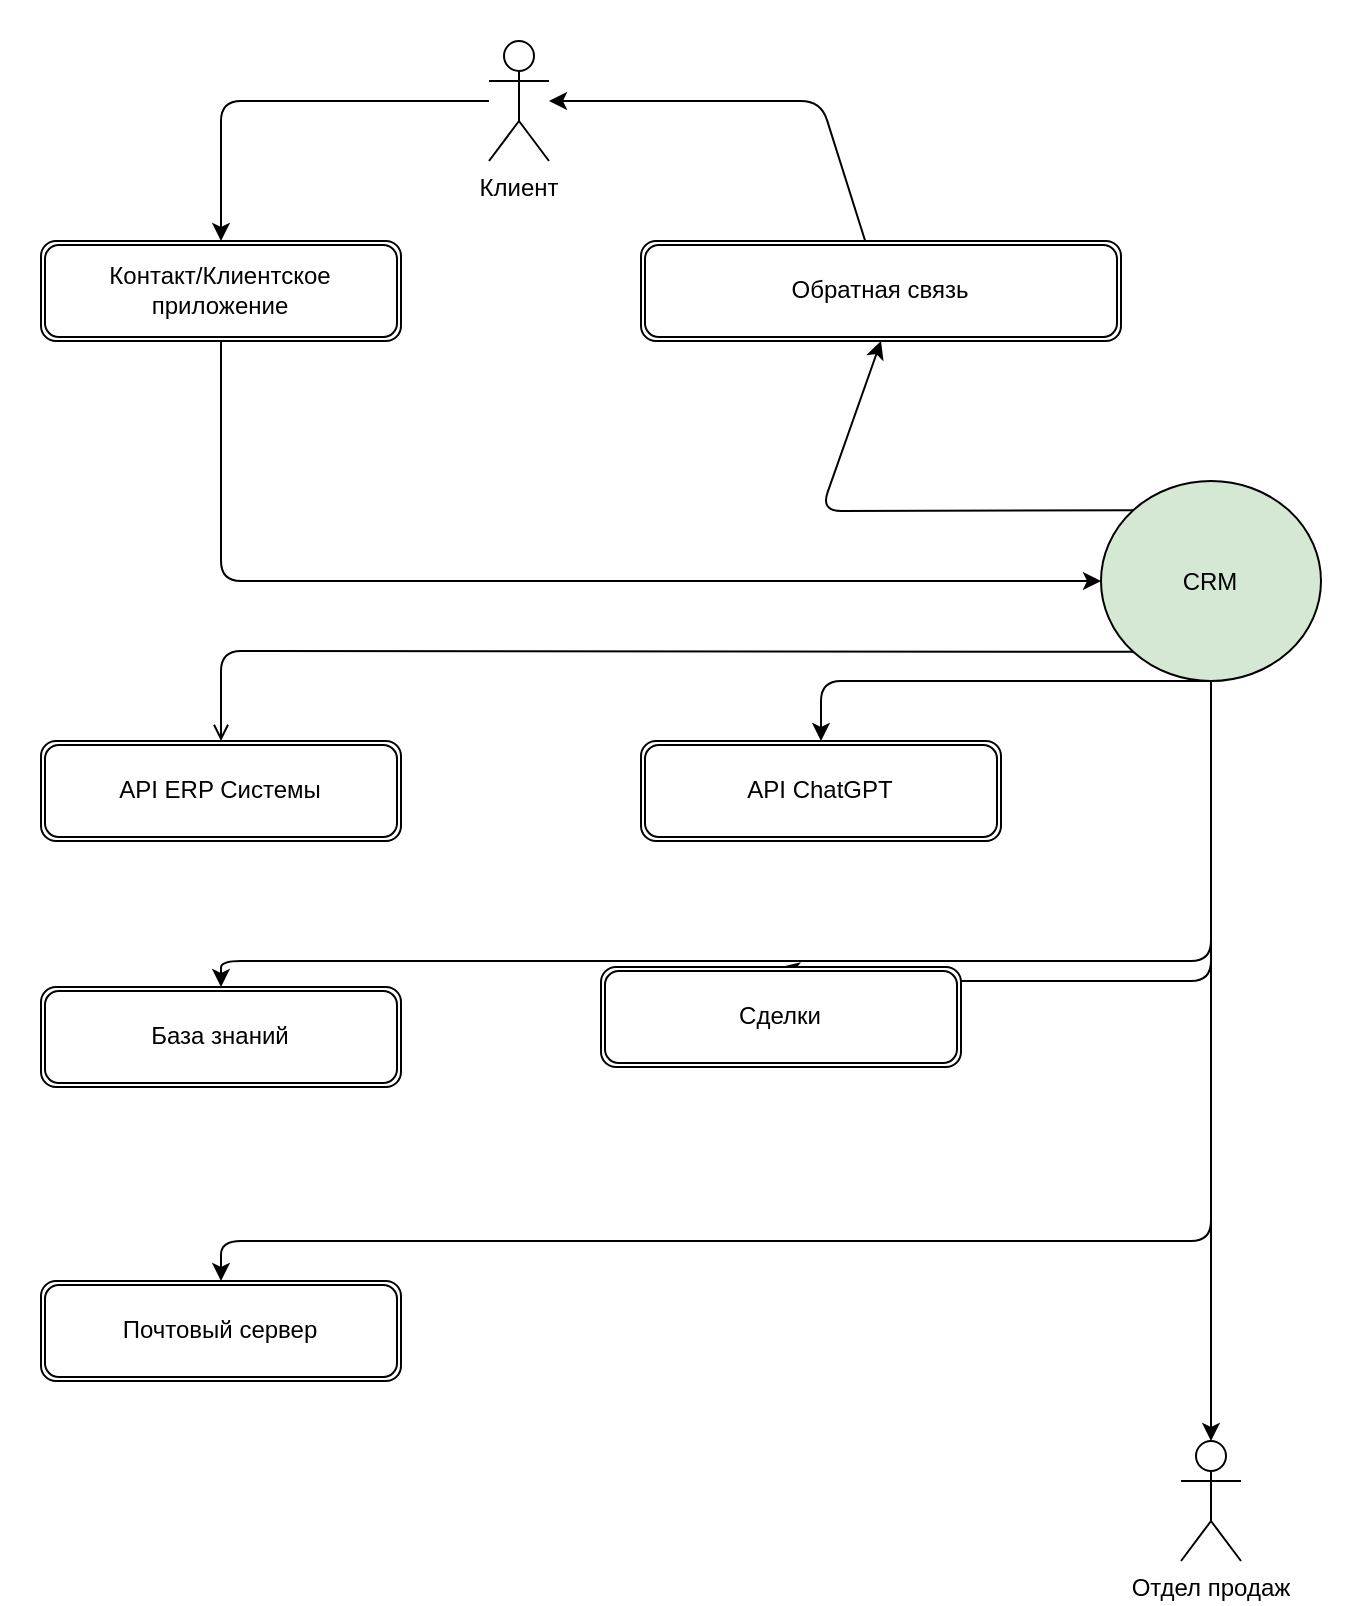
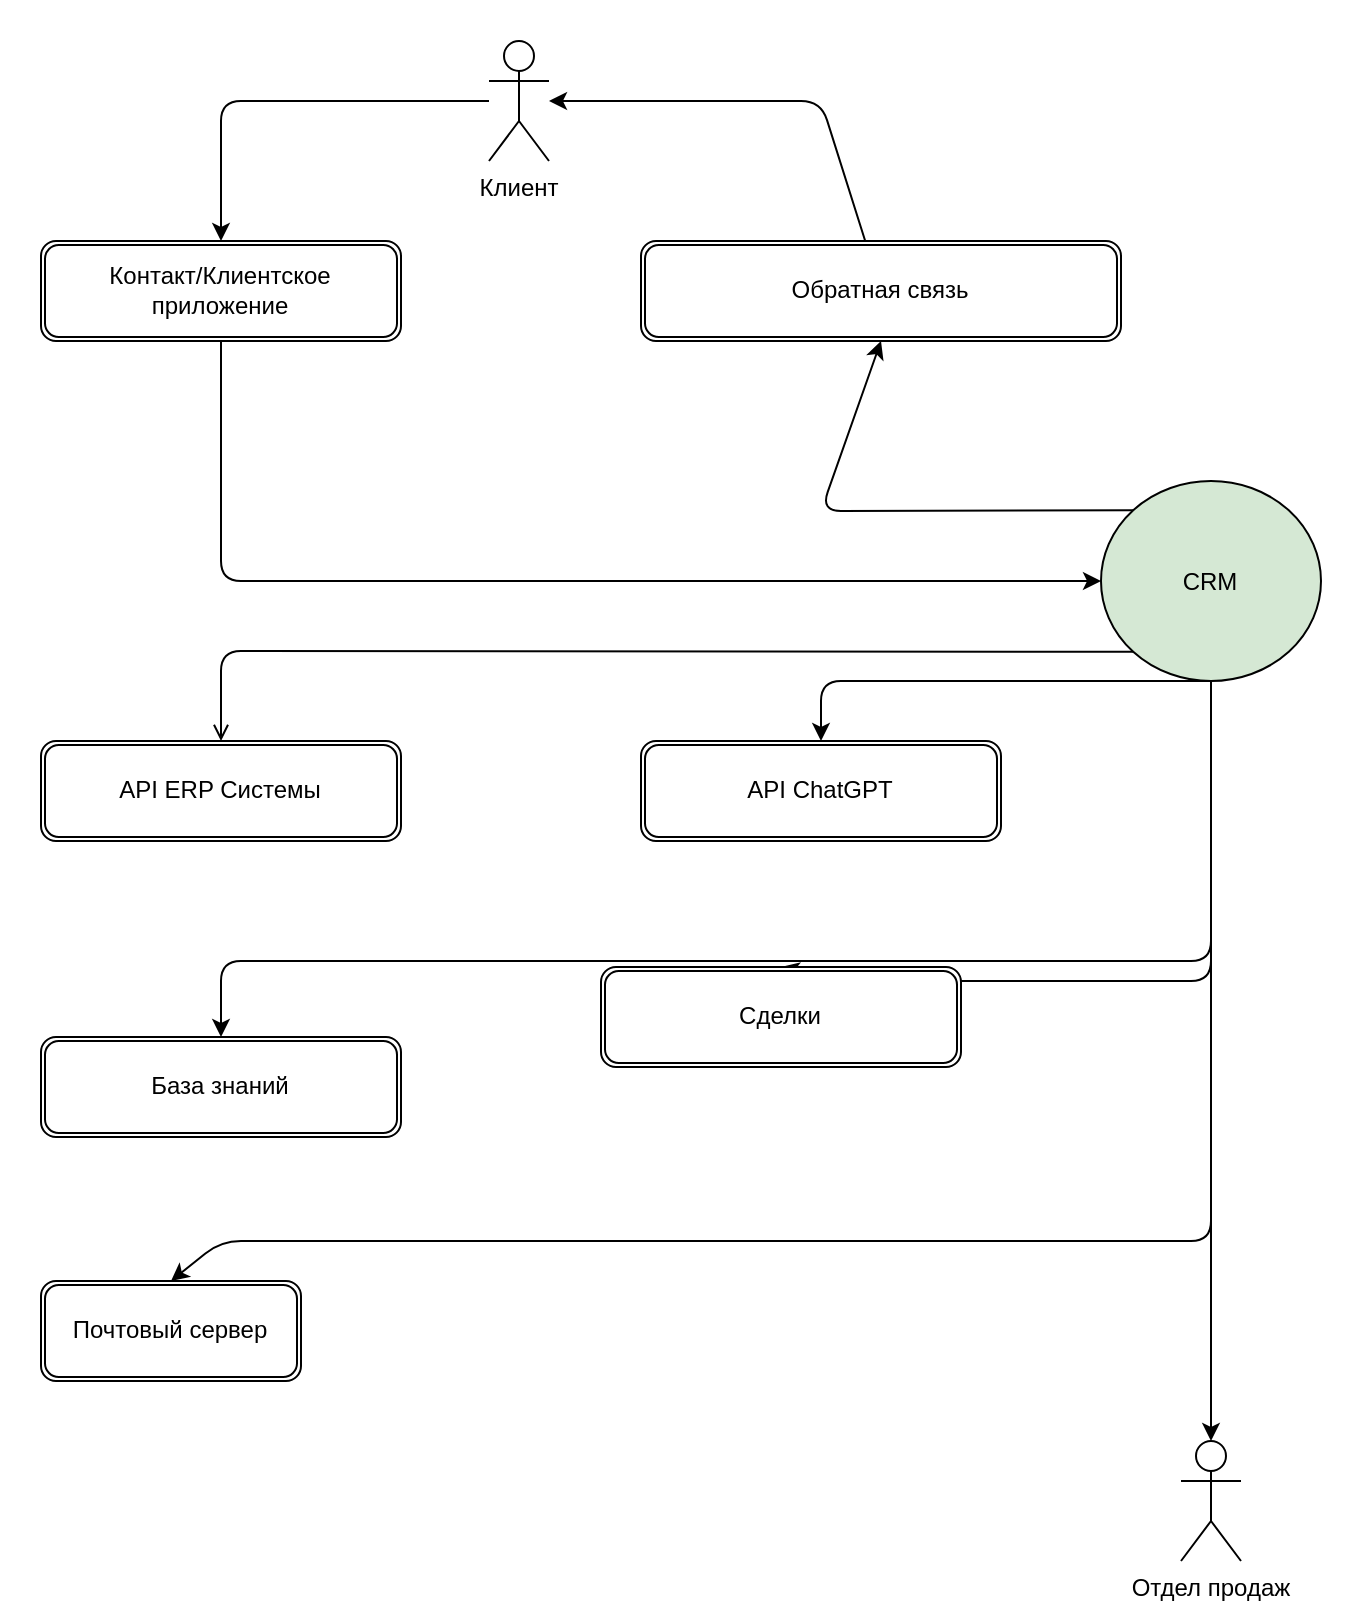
node "База знаний": moved (221, 1037) -> (221, 1087)
node "Почтовый сервер": size 360x100 -> 260x100
